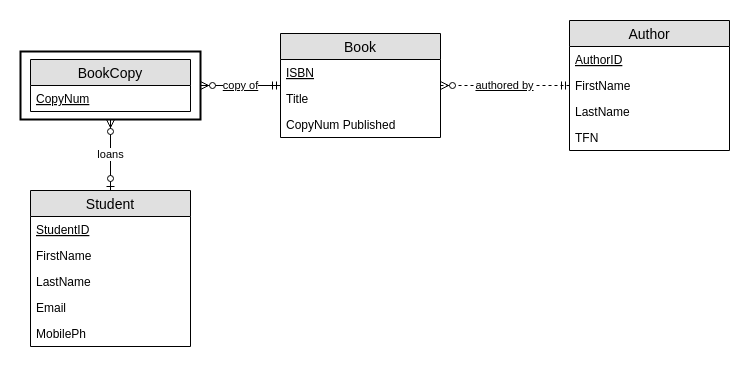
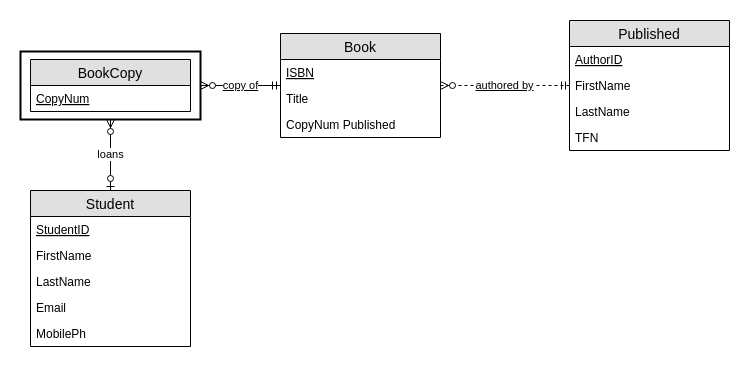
node "Author": label "Author" -> "Published"
